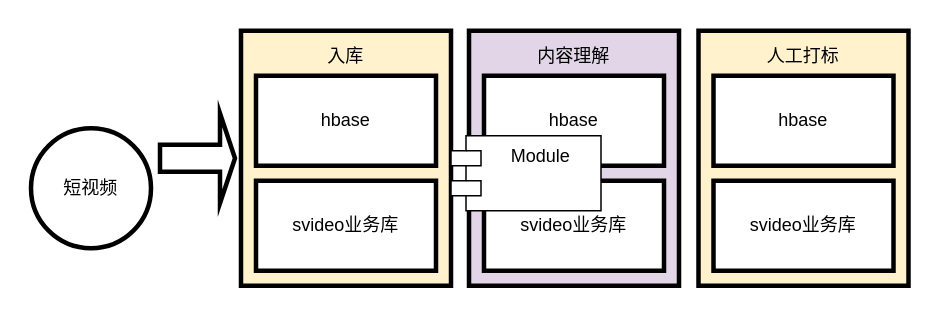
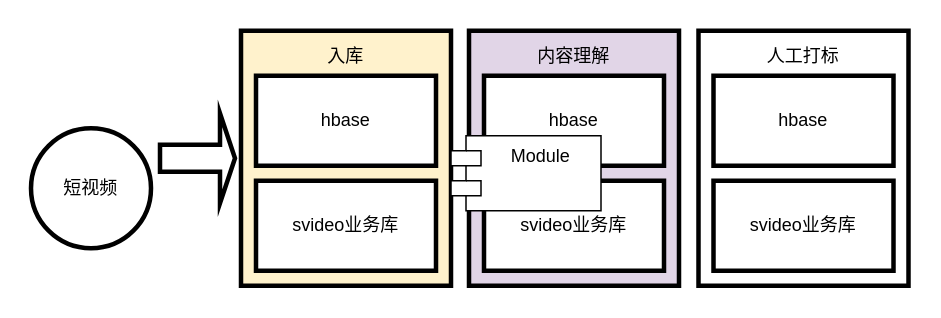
node "人工打标": fillcolor #fff2cc -> #ffffff
